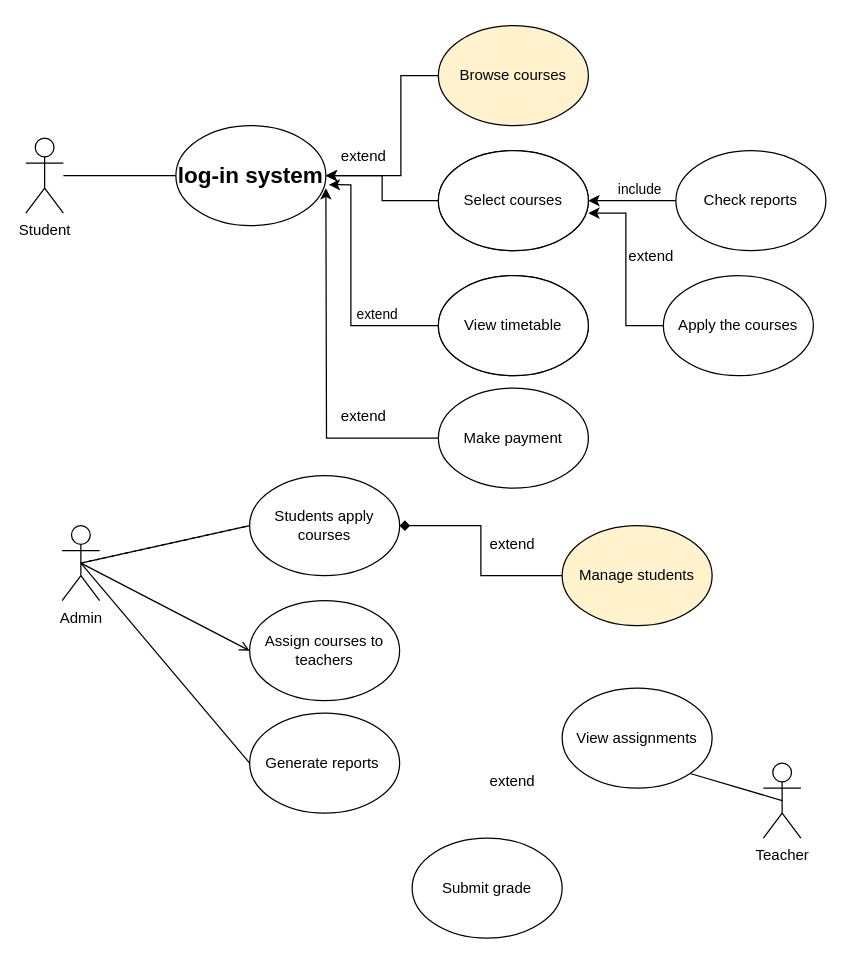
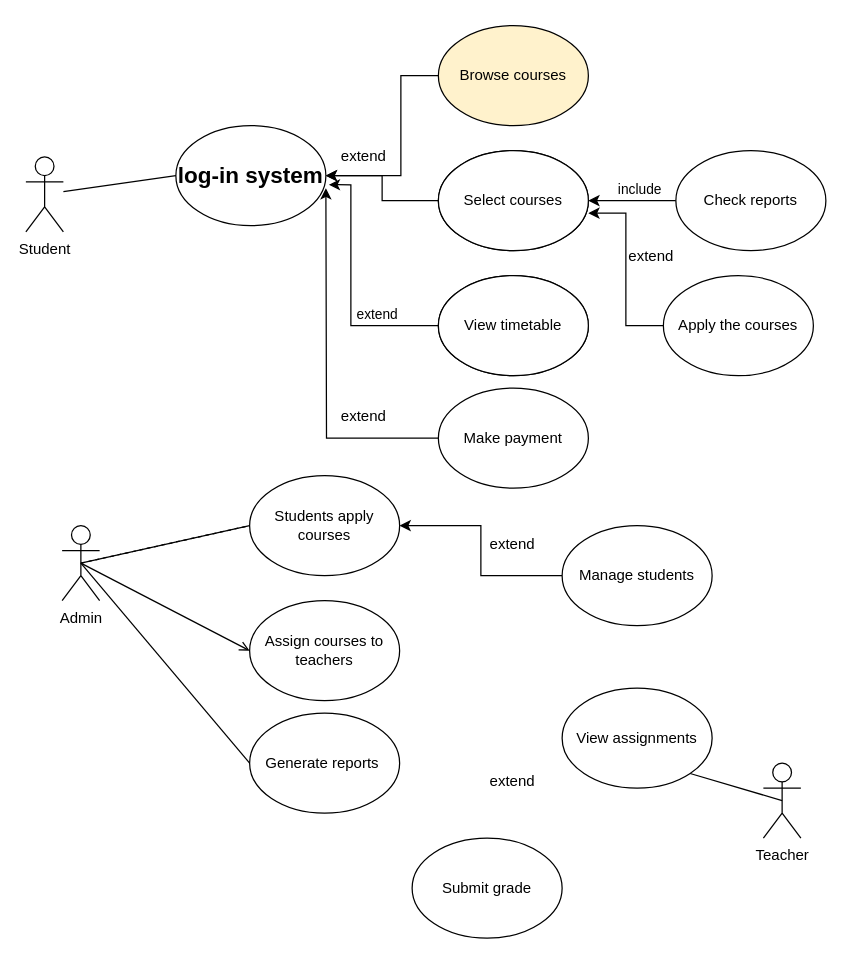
node "Student": moved (44, 176) -> (44, 194)
edge "Manage students" -> "Students apply courses": arrowhead diamond -> classic
node "Manage students": fillcolor #fff2cc -> #ffffff
